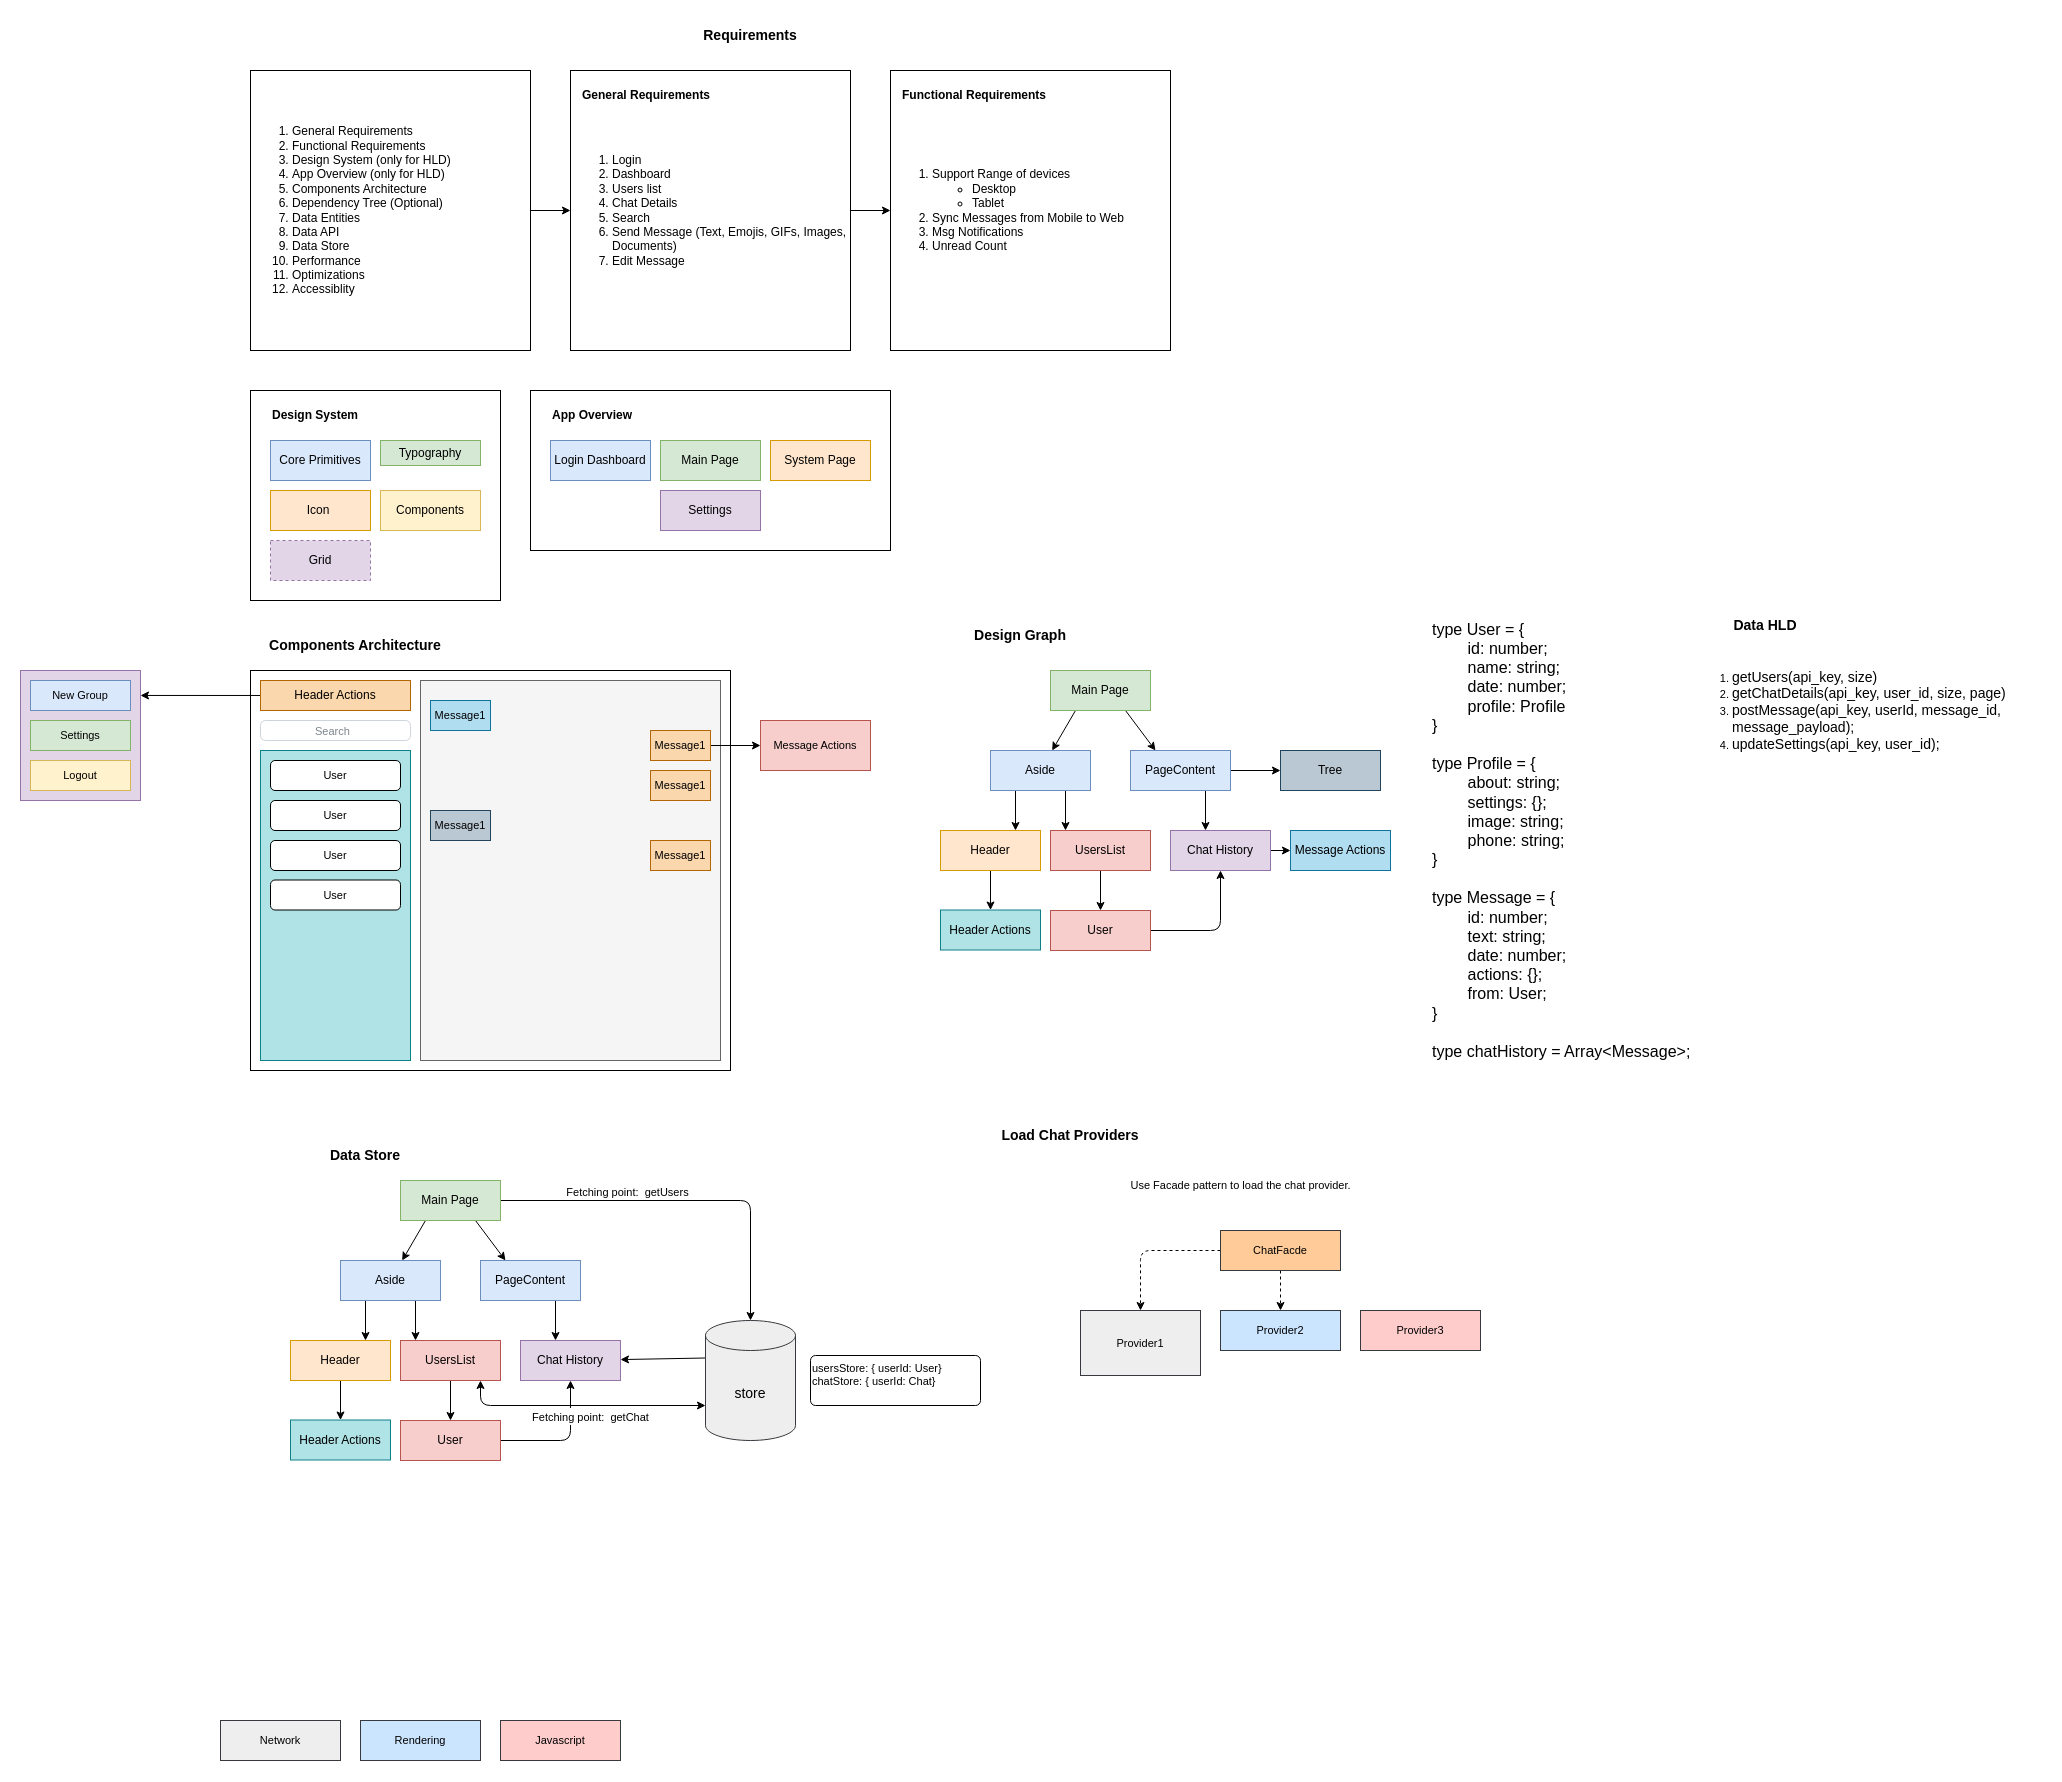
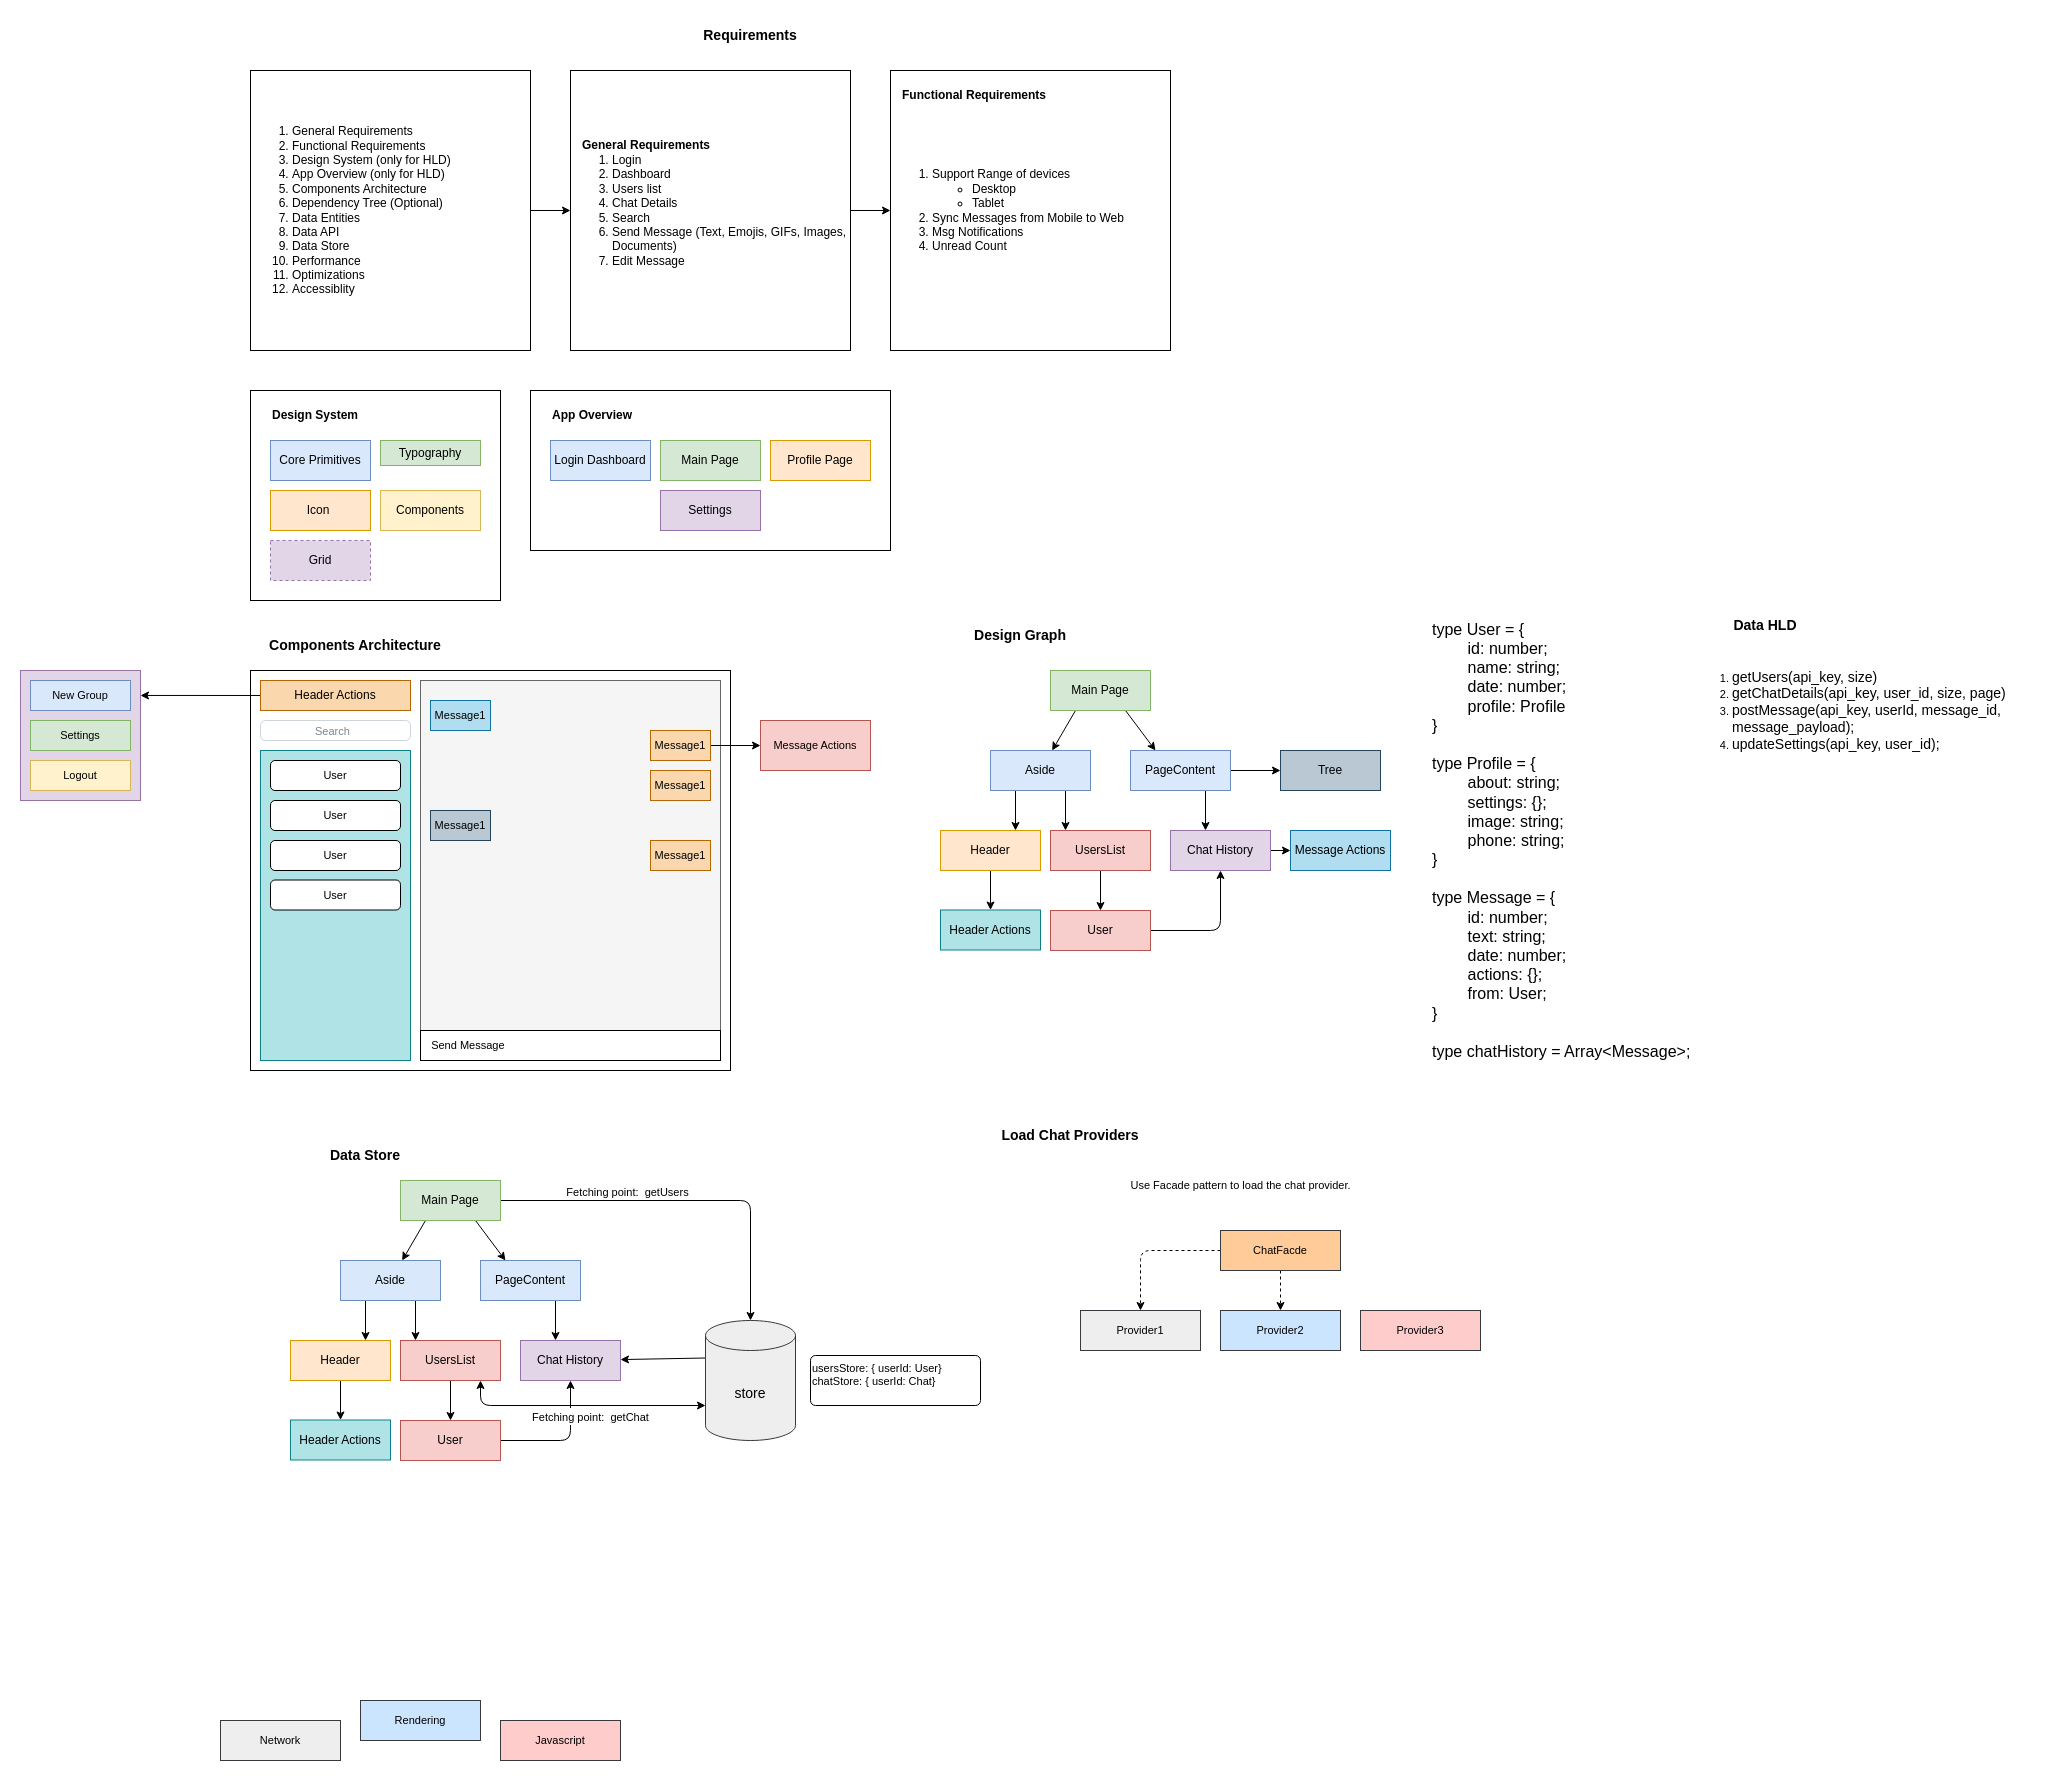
node "General Requirements": moved (686, 96) -> (686, 146)
node "System Page": label "System Page" -> "Profile Page"
node "Send Message": added
node "Provider1": size 120x65 -> 120x40
node "Rendering": moved (421, 1741) -> (421, 1721)
